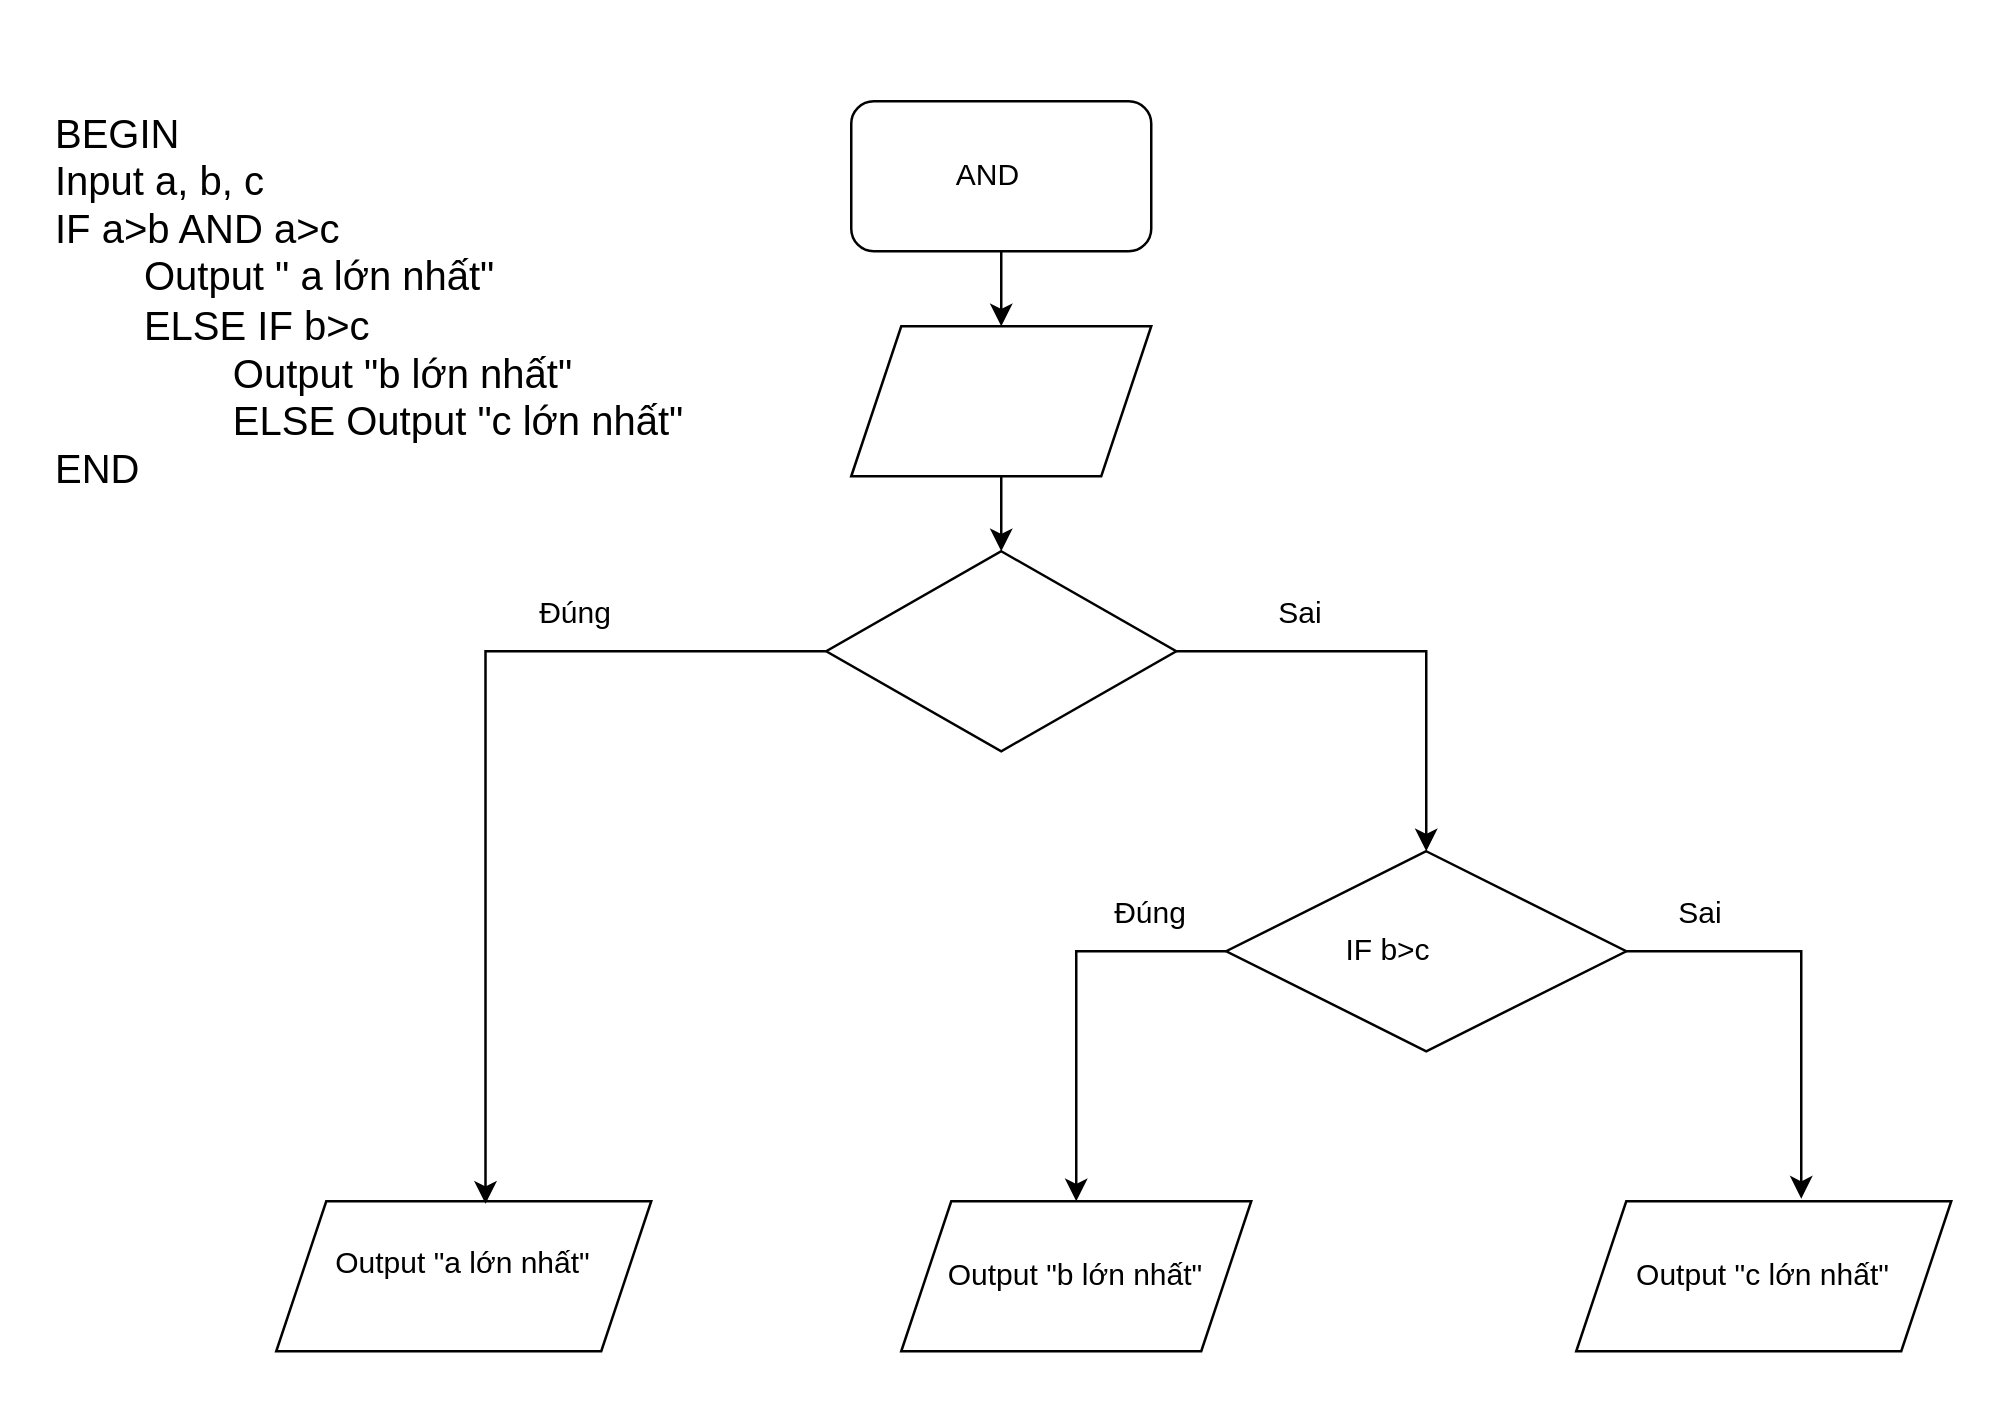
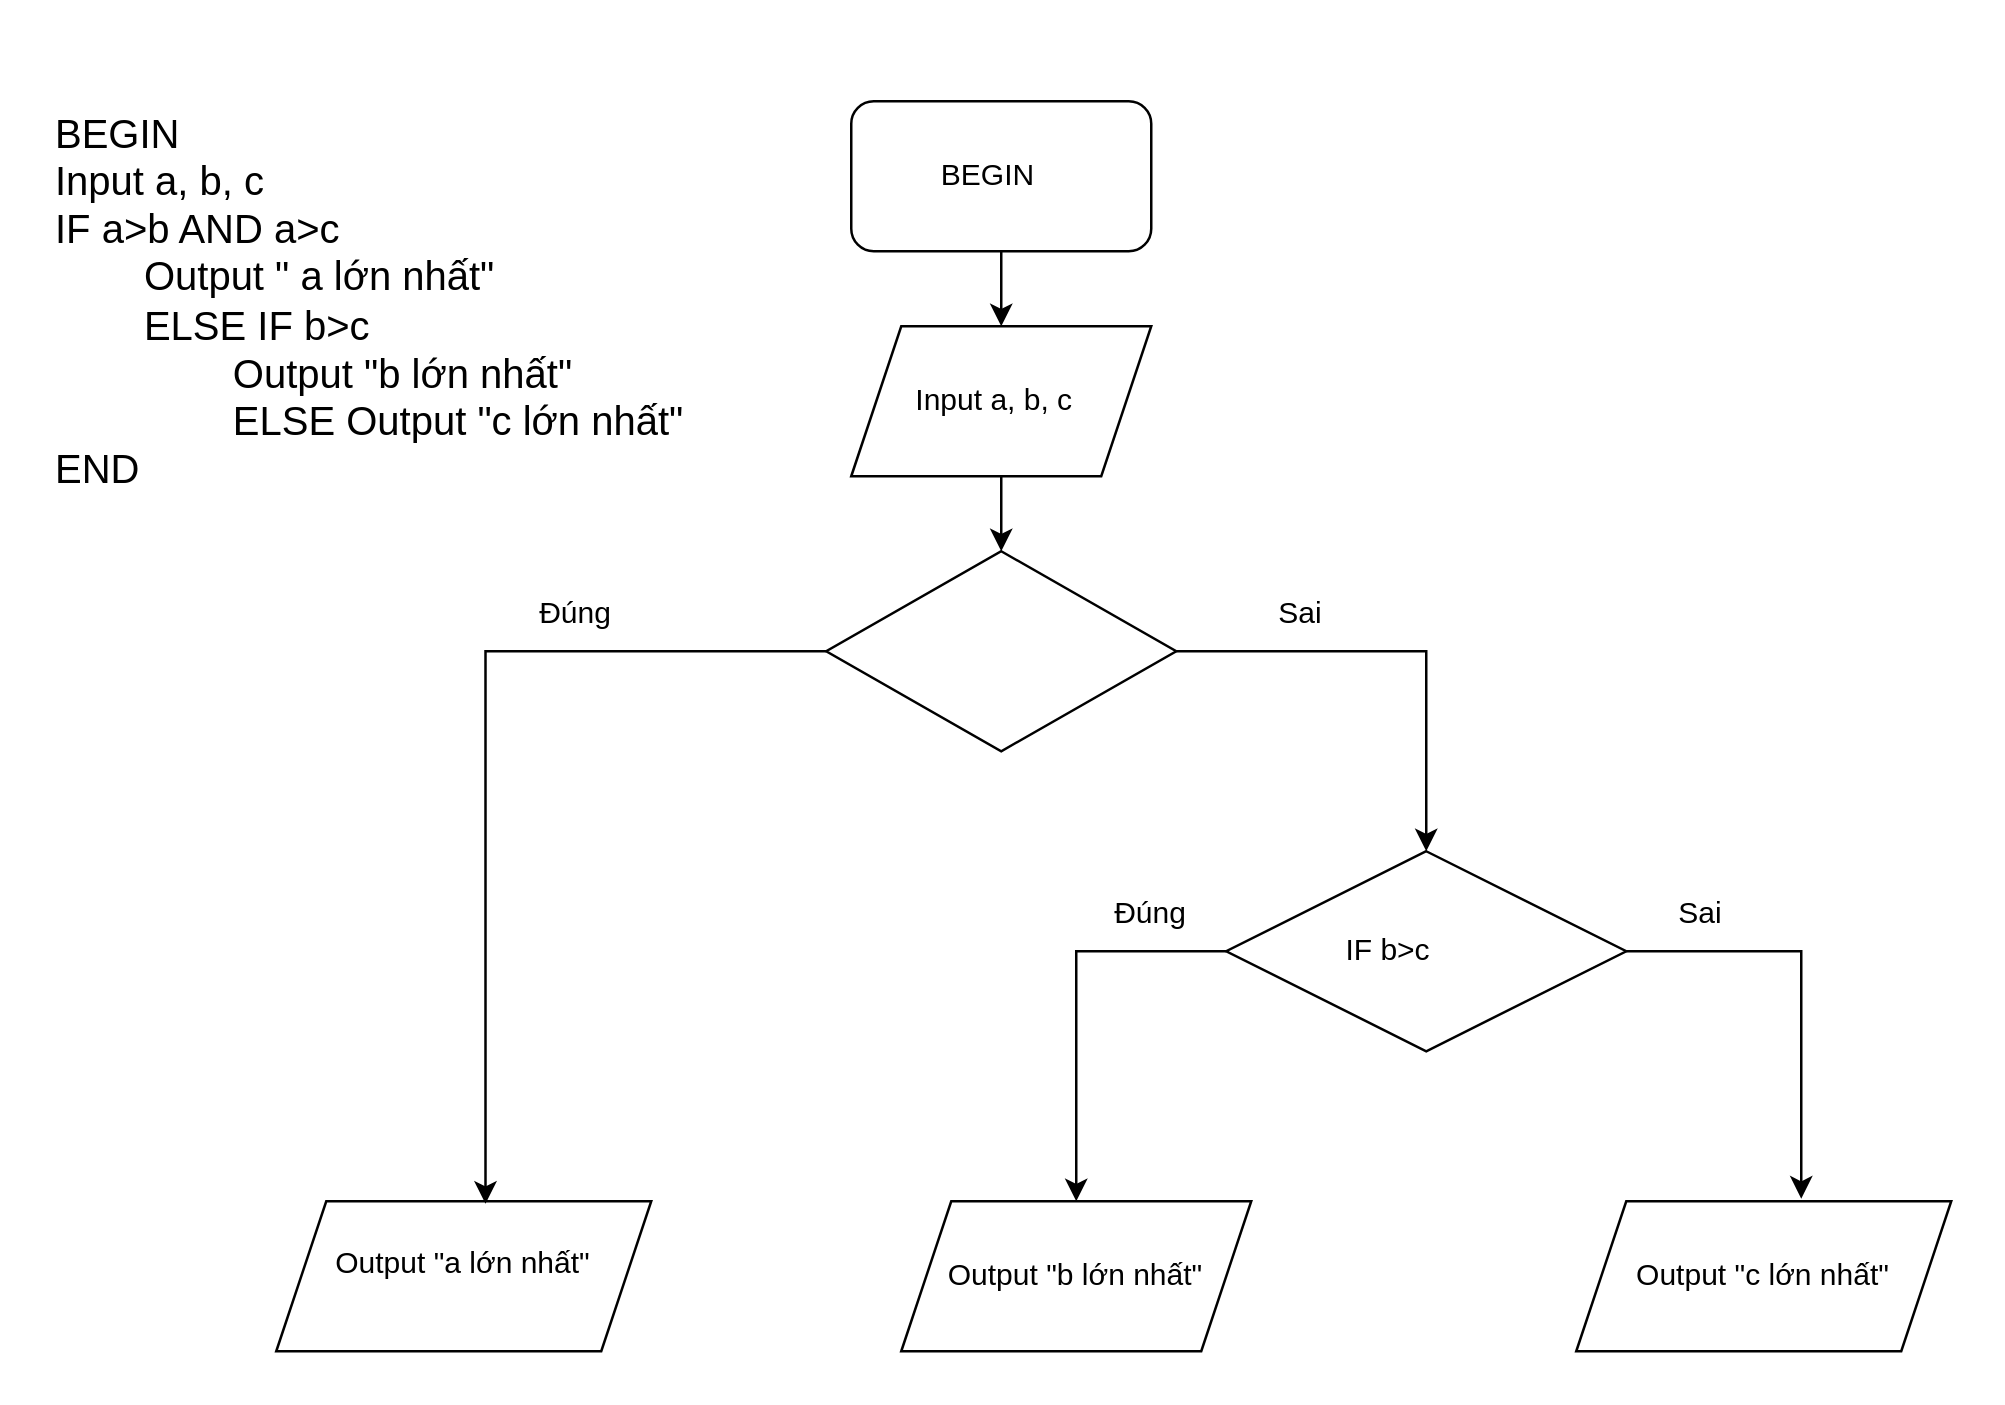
node "AND": label "AND" -> "BEGIN"
node "Input a, b, c": added
